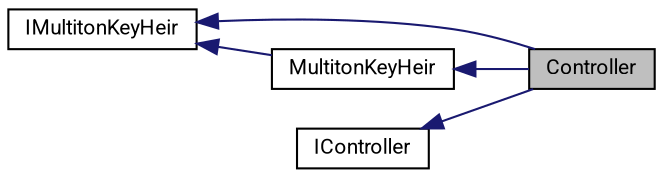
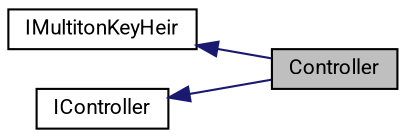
node "MultitonKeyHeir": removed
